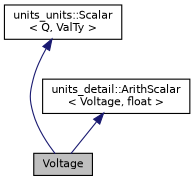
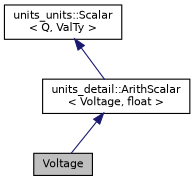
edge "Voltage" -> "units_units::Scalar < Q, ValTy >": now "units_detail::ArithScalar < Voltage, float >" -> "units_units::Scalar < Q, ValTy >"
